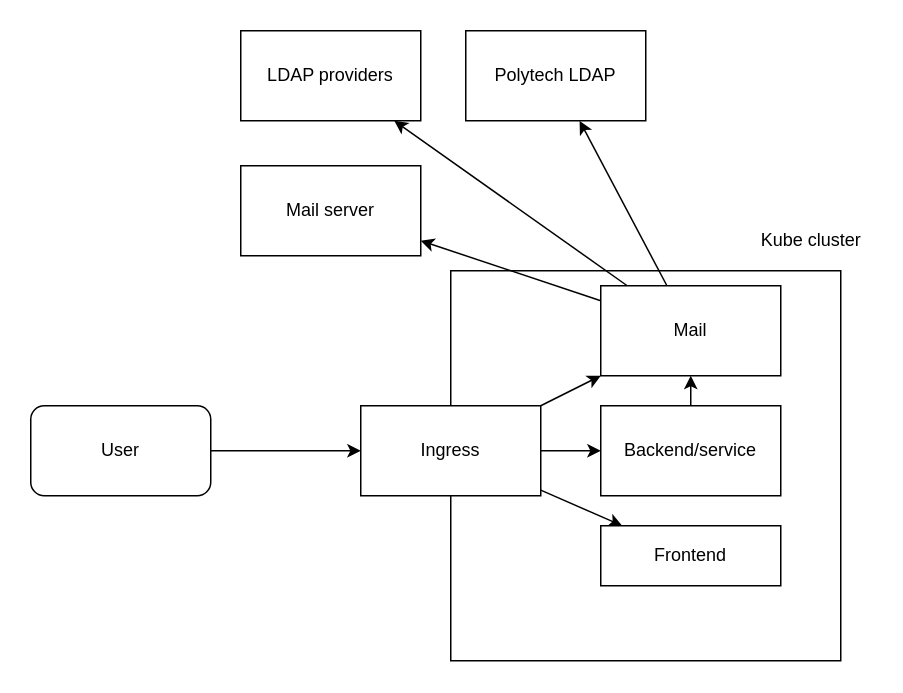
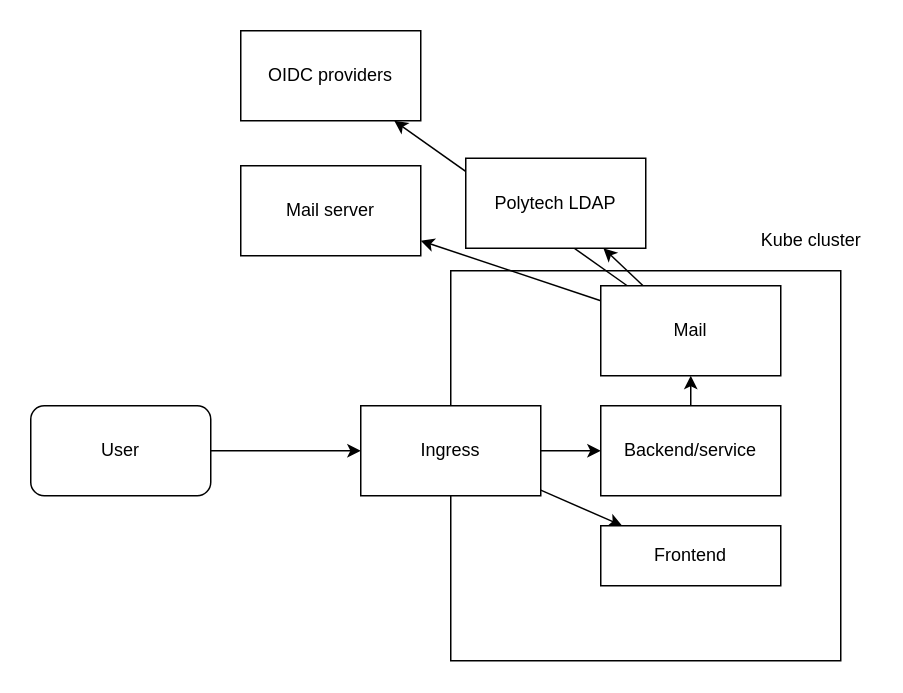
node "LDAP providers": label "LDAP providers" -> "OIDC providers"
node "Polytech LDAP": moved (556, 76) -> (556, 203)
edge "Ingress" -> "Mail": removed
